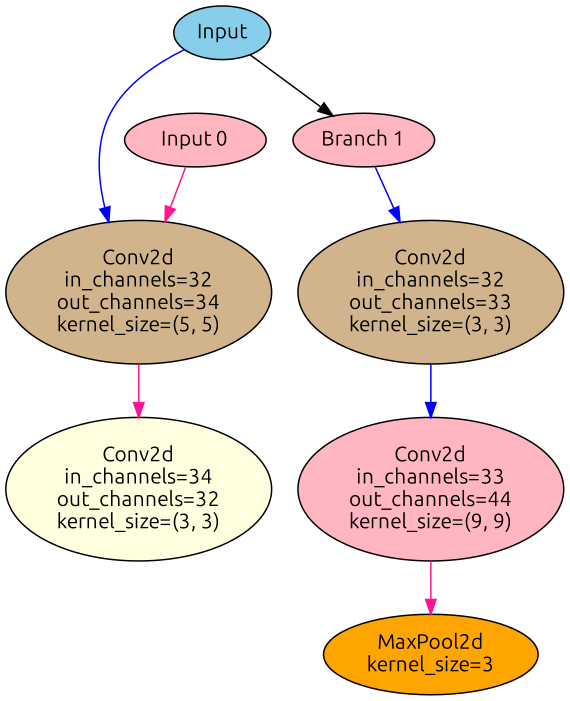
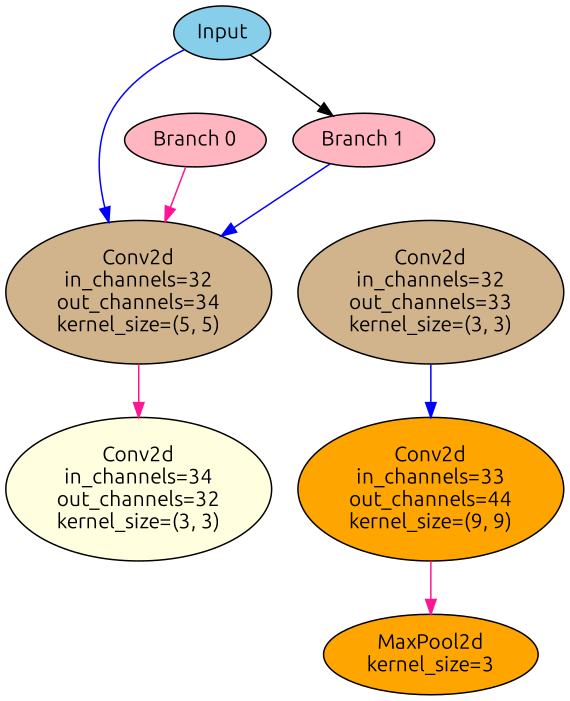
node "Input 0": label "Input 0" -> "Branch 0"
edge "Branch 1" -> "Conv2d in_channels=32 out_channels=33 kernel_size=(3, 3)": now "Branch 1" -> "Conv2d in_channels=32 out_channels=34 kernel_size=(5, 5)"
node "Conv2d in_channels=33 out_channels=44 kernel_size=(9, 9)": fillcolor lightpink -> orange
